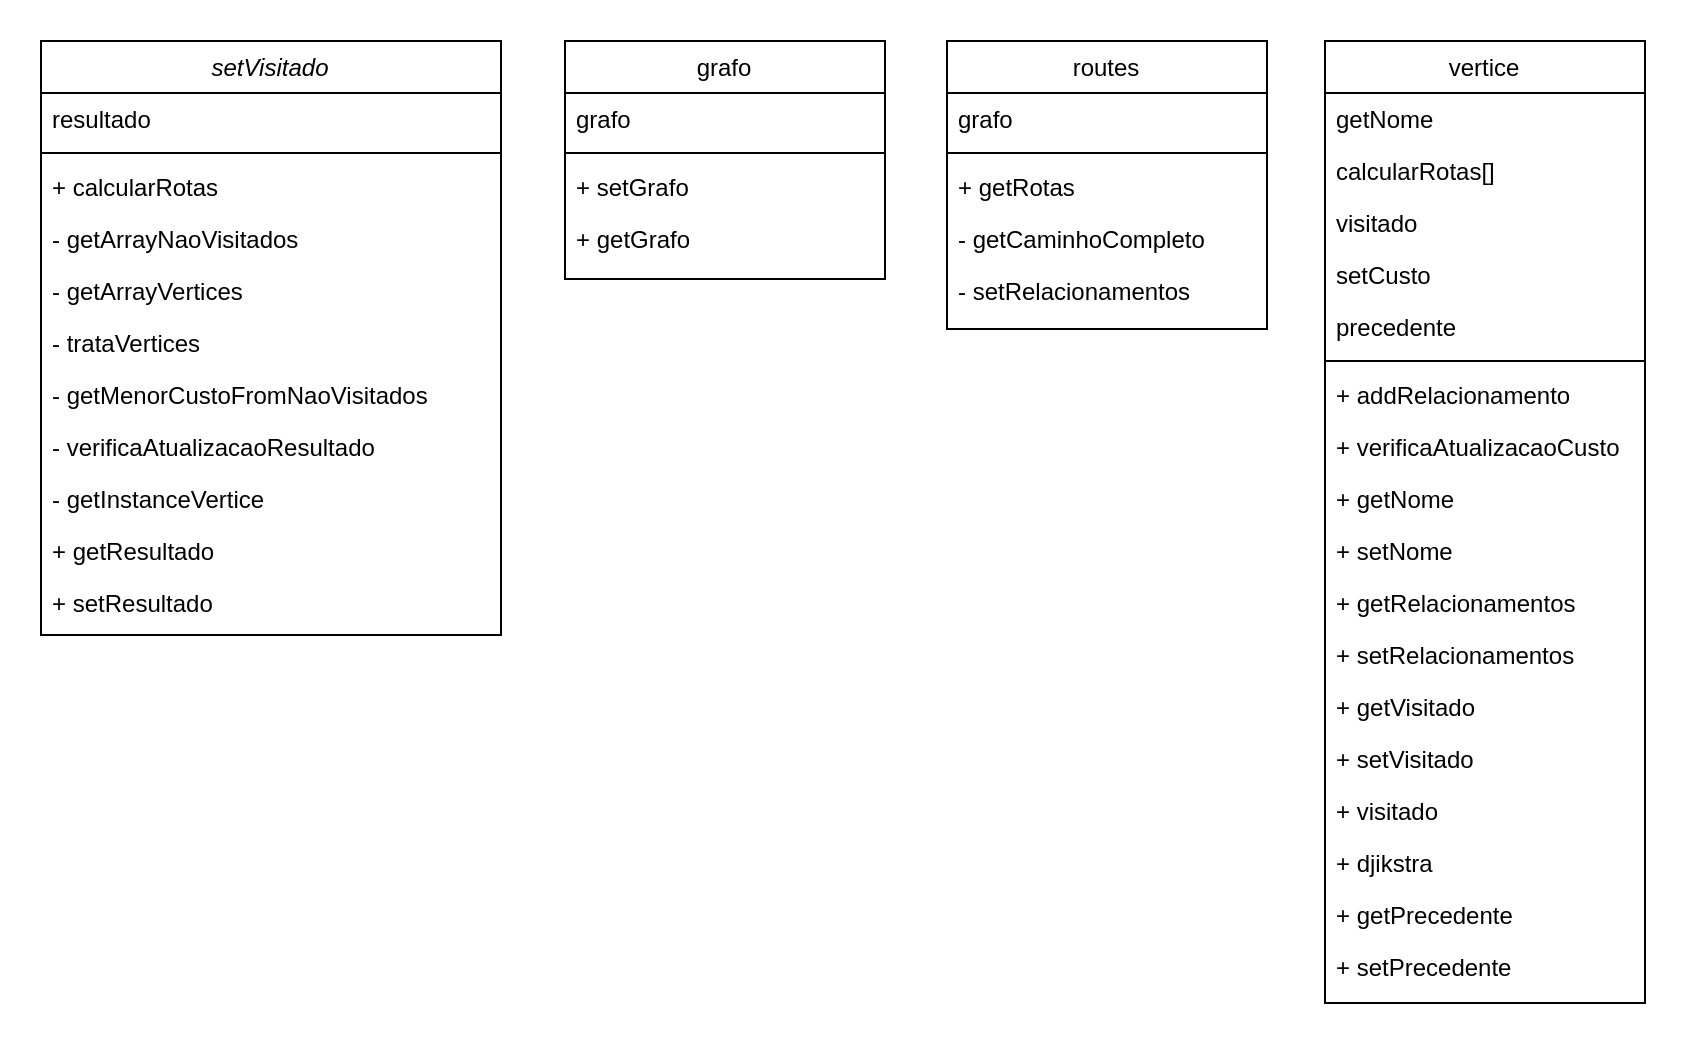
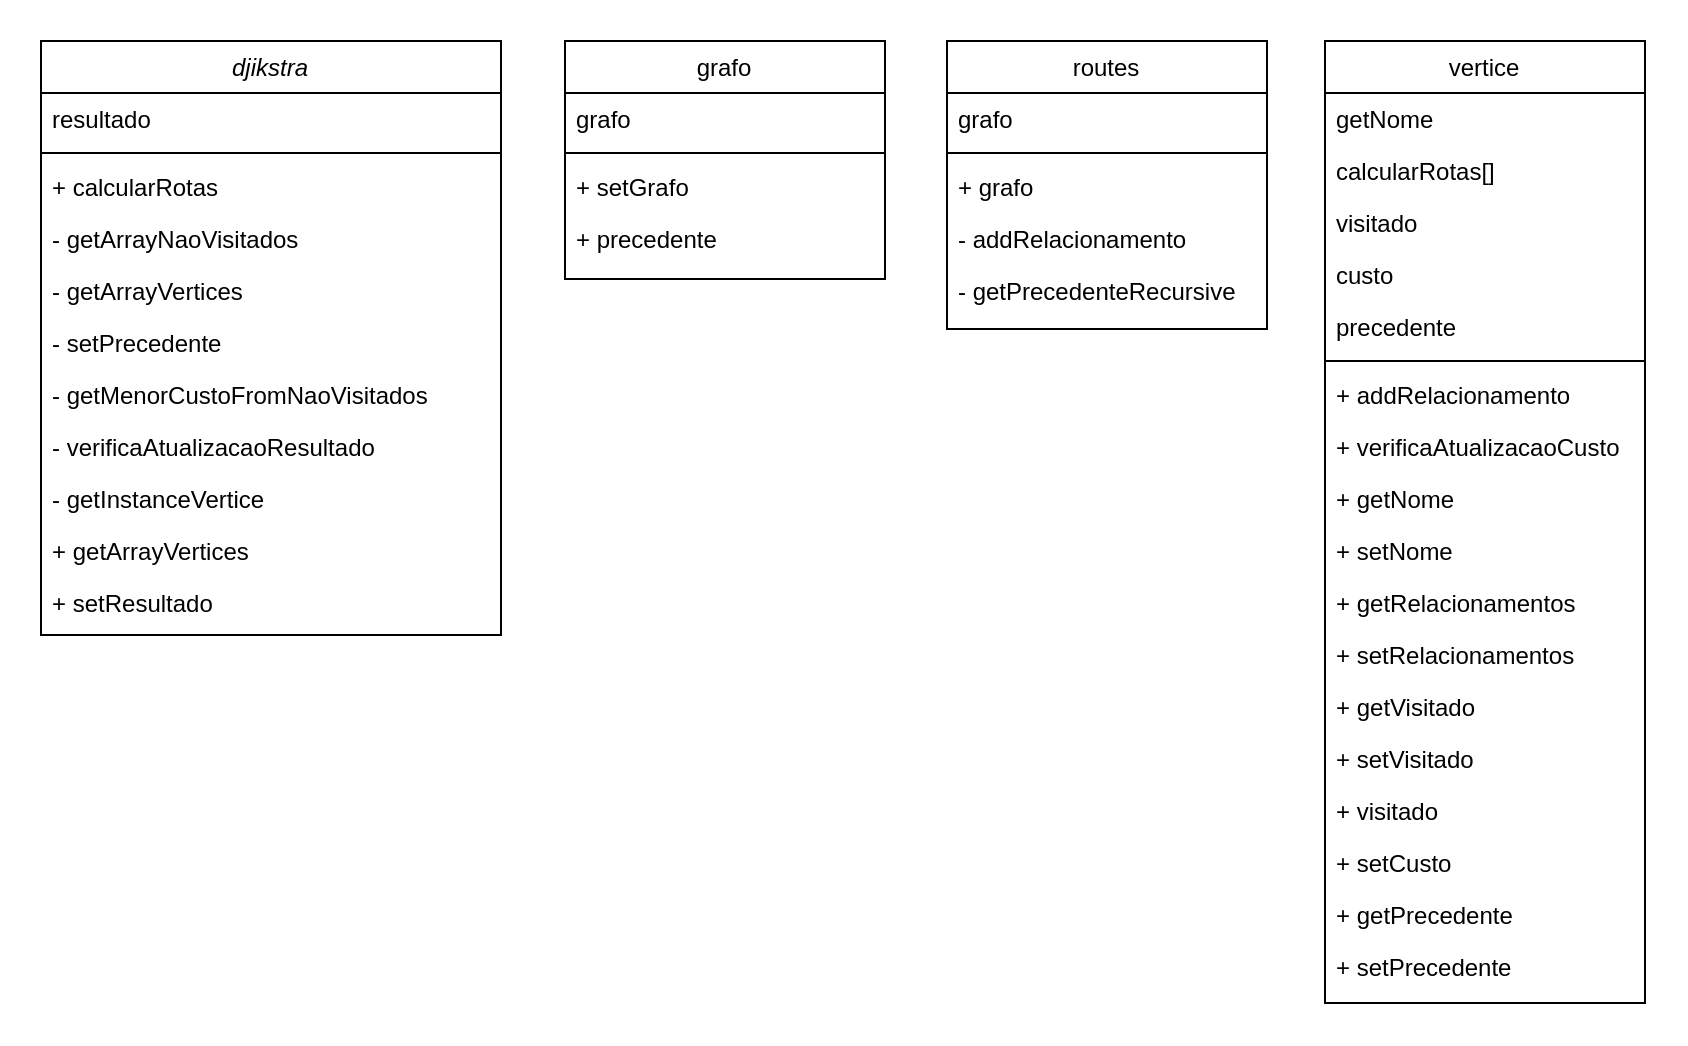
node "setVisitado": label "setVisitado" -> "djikstra"
node "+ getRotas": label "+ getRotas" -> "+ grafo"
node "+ getGrafo": label "+ getGrafo" -> "+ precedente"
node "- getCaminhoCompleto": label "- getCaminhoCompleto" -> "- addRelacionamento"
node "setCusto": label "setCusto" -> "custo"
node "- setRelacionamentos": label "- setRelacionamentos" -> "- getPrecedenteRecursive"
node "- trataVertices": label "- trataVertices" -> "- setPrecedente"
node "+ getResultado": label "+ getResultado" -> "+ getArrayVertices"
node "+ djikstra": label "+ djikstra" -> "+ setCusto"
